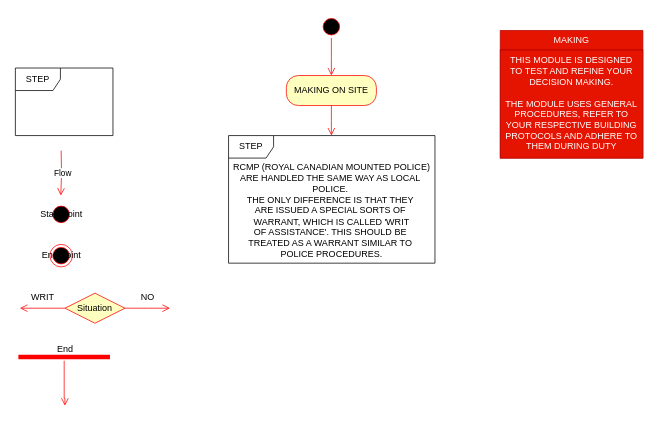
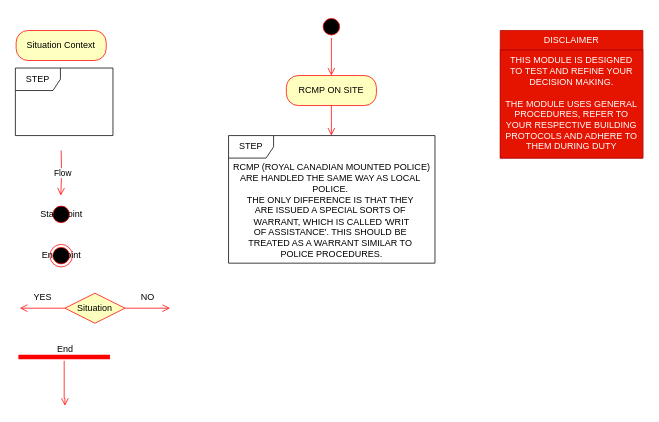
node "MAKING": label "MAKING" -> "DISCLAIMER"
node "Situation Context": added
node "MAKING ON SITE": label "MAKING ON SITE" -> "RCMP ON SITE"
node "WRIT": label "WRIT" -> "YES"
